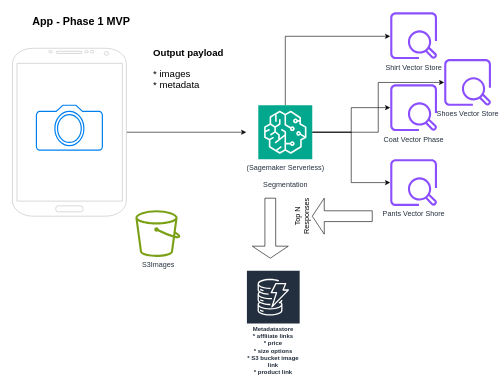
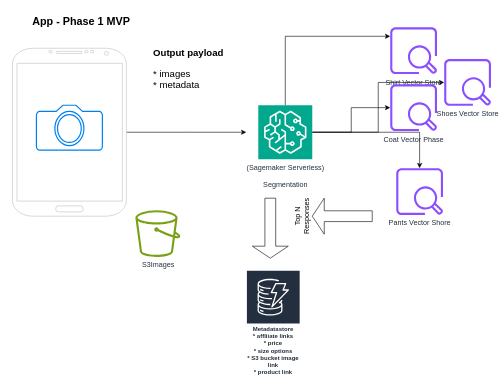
node "Shirt Vector Store": moved (414, 36) -> (414, 51)
node "Pants Vector Shore": moved (414, 183) -> (420, 192)
